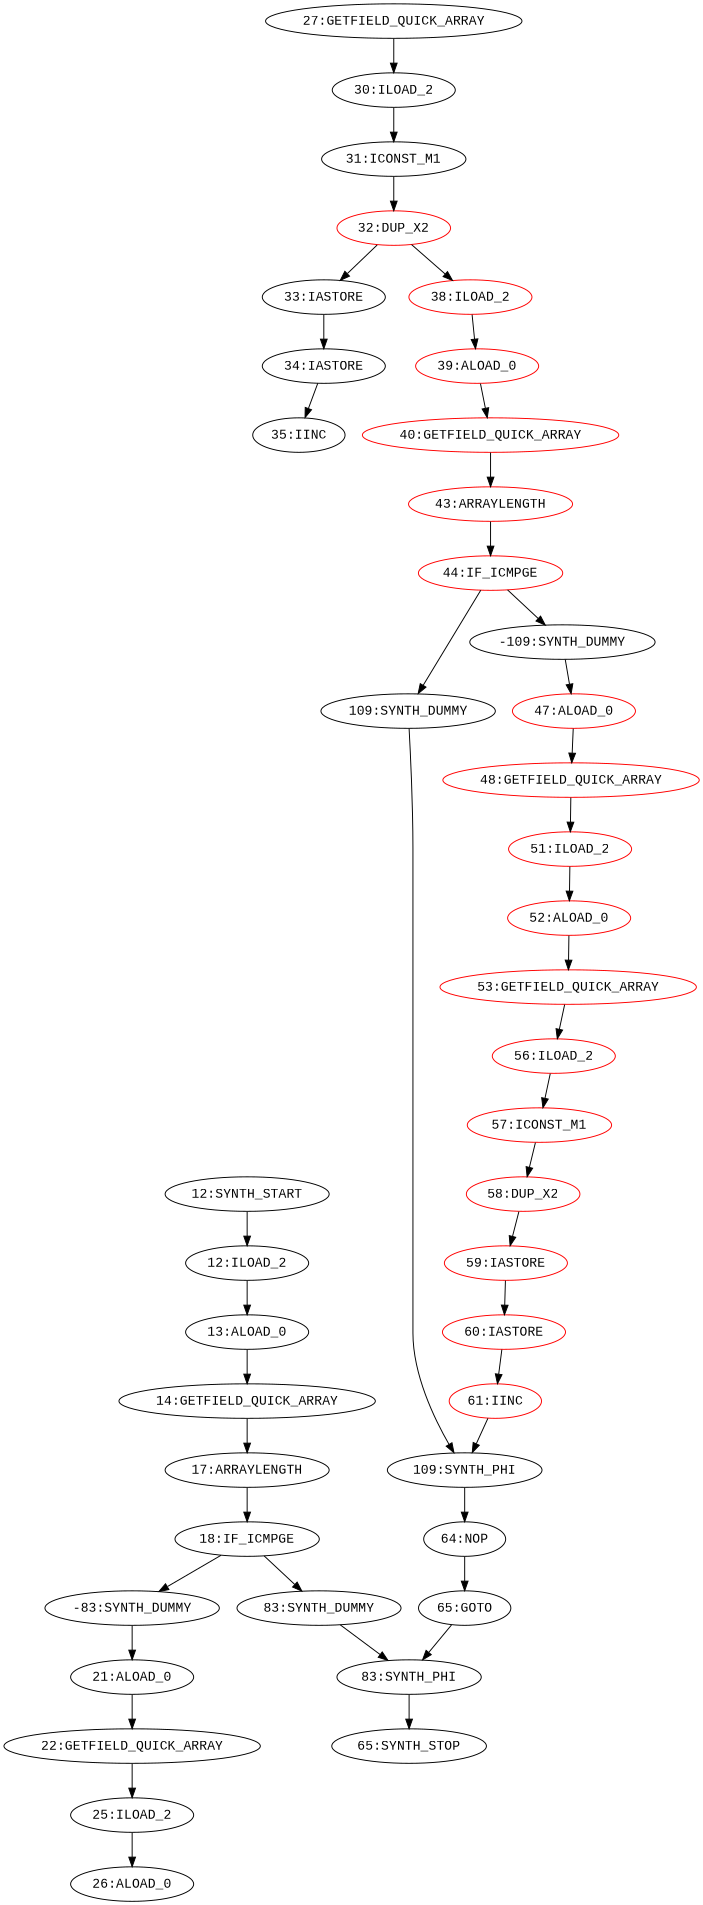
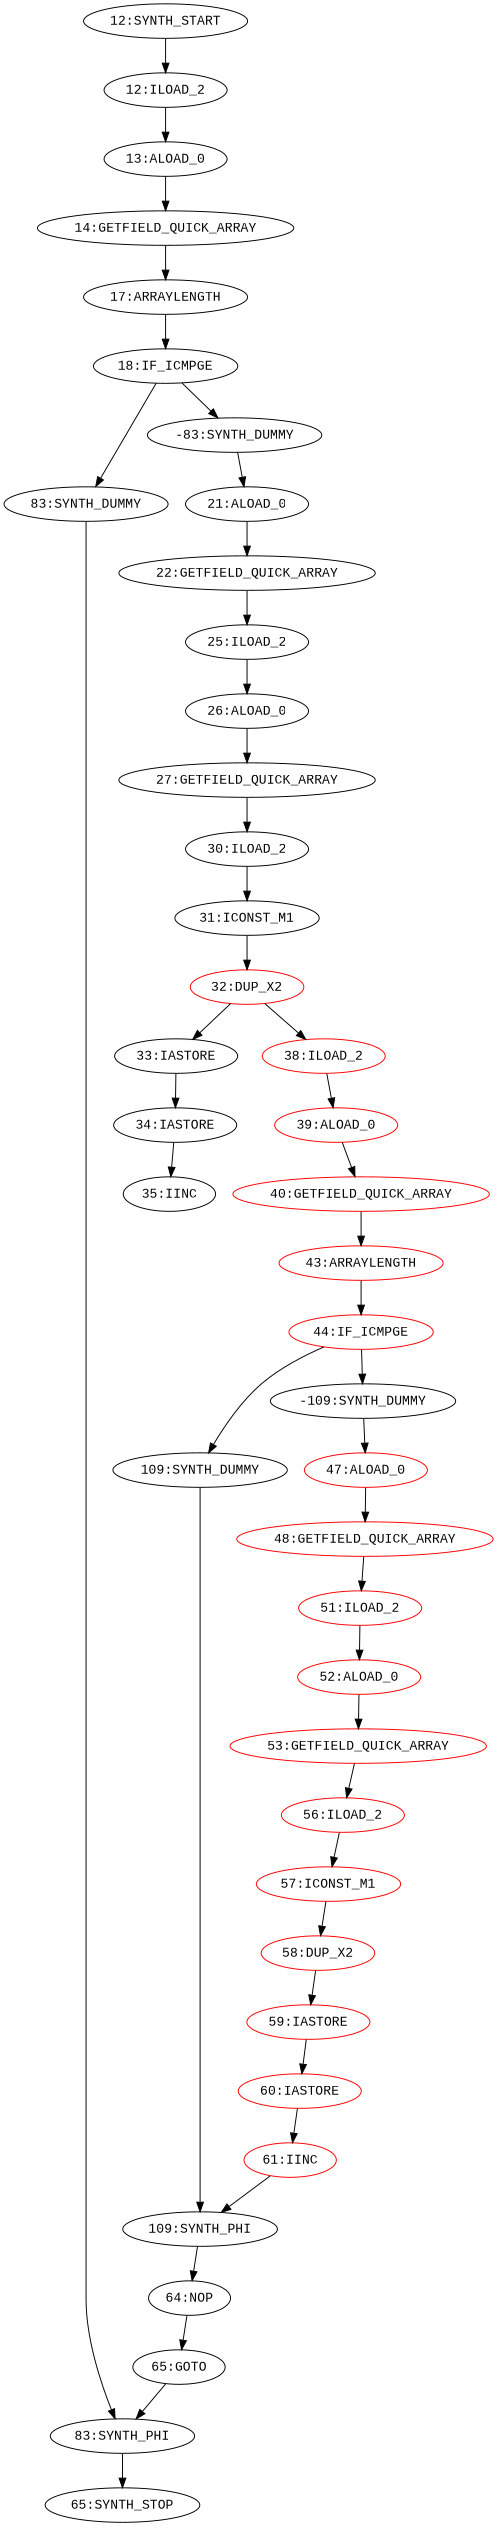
edge "26:ALOAD_0" -> "27:GETFIELD_QUICK_ARRAY": added
